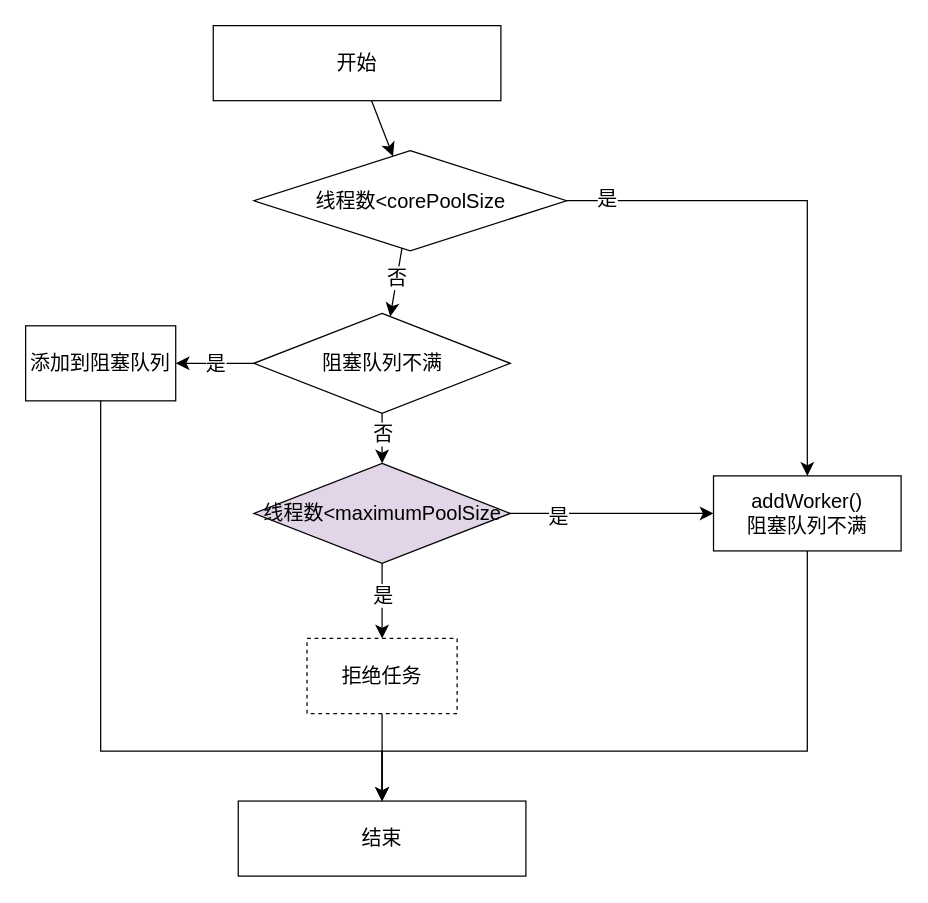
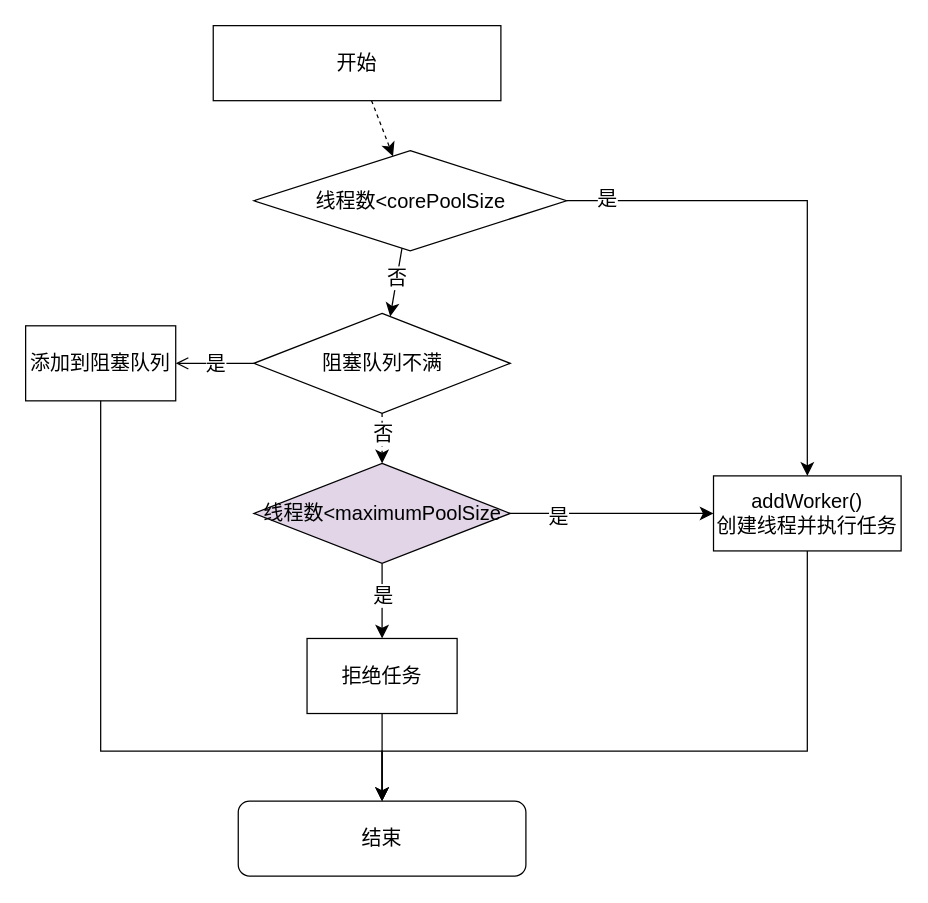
edge "开始" -> "线程数<corePoolSize": style solid -> dashed
edge "阻塞队列不满" -> "添加到阻塞队列": arrowhead classic -> open
edge "阻塞队列不满" -> "线程数<maximumPoolSize": style solid -> dashed
node "addWorker() 阻塞队列不满": label "addWorker() 阻塞队列不满" -> "addWorker() 创建线程并执行任务"
node "拒绝任务": style dashed -> solid
node "结束": shape rectangle -> rounded rectangle
